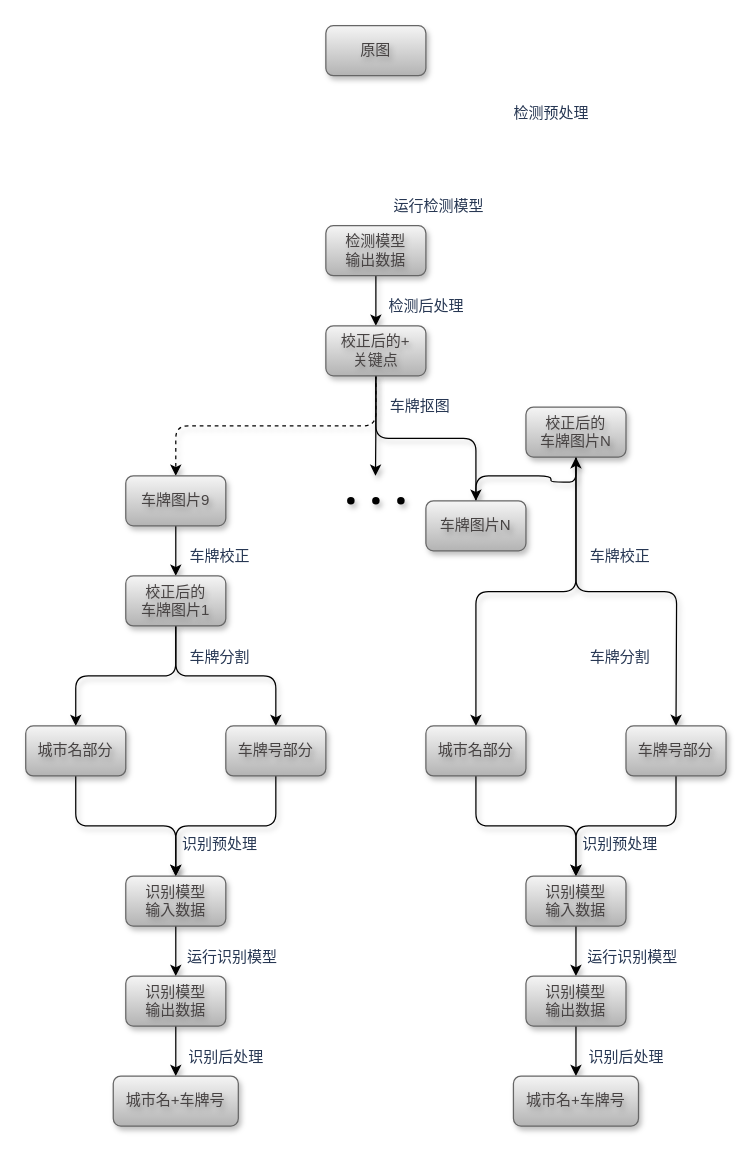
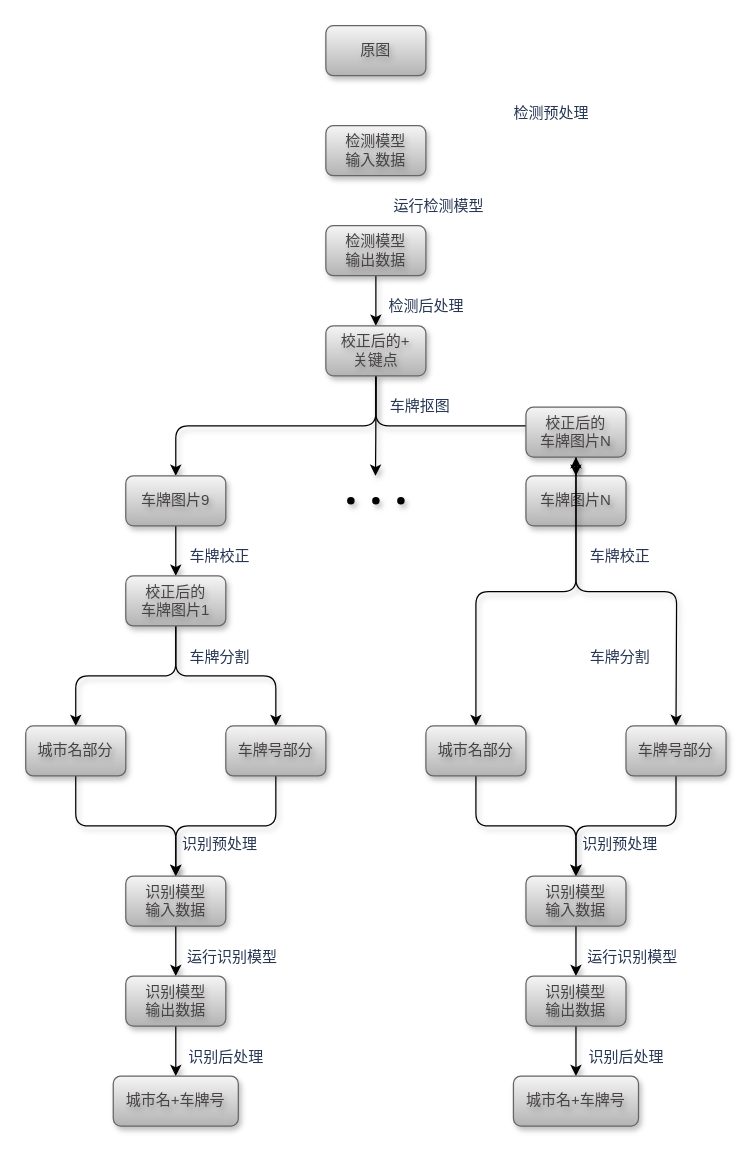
node "检测模型 输入数据": added
edge "校正后的+ 关键点" -> "车牌图片9": style dashed -> solid
node "车牌图片N": moved (476, 526) -> (576, 501)
